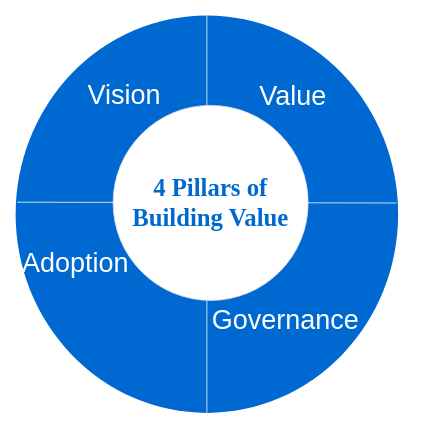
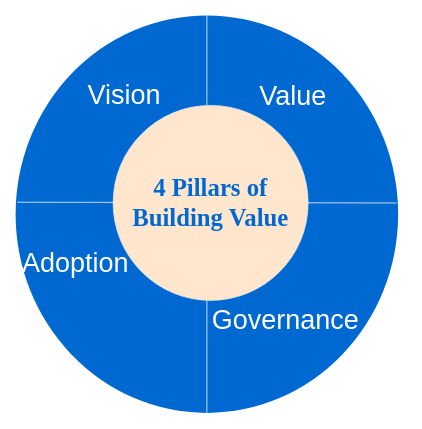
node "4 Pillars of Building Value": fillcolor #ffffff -> #ffe6cc
